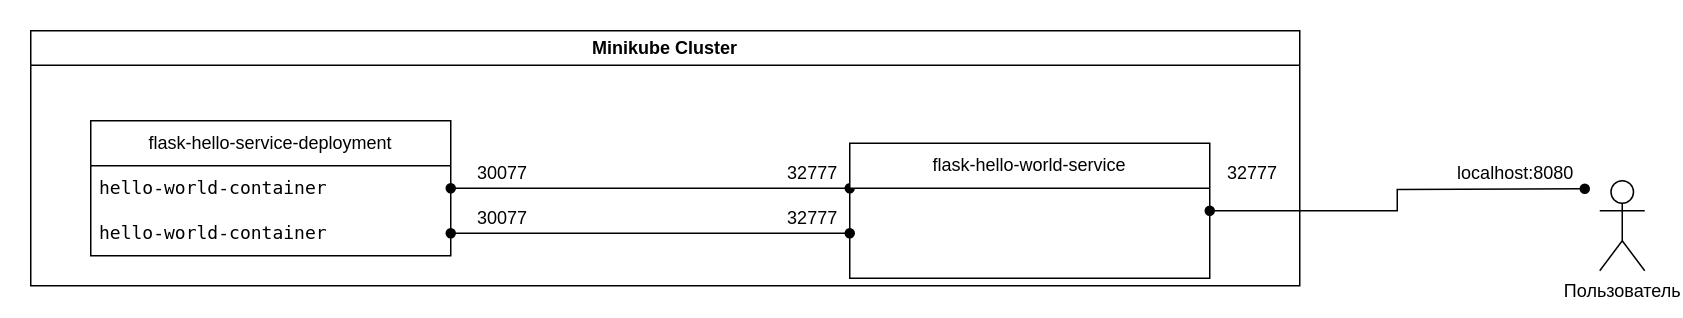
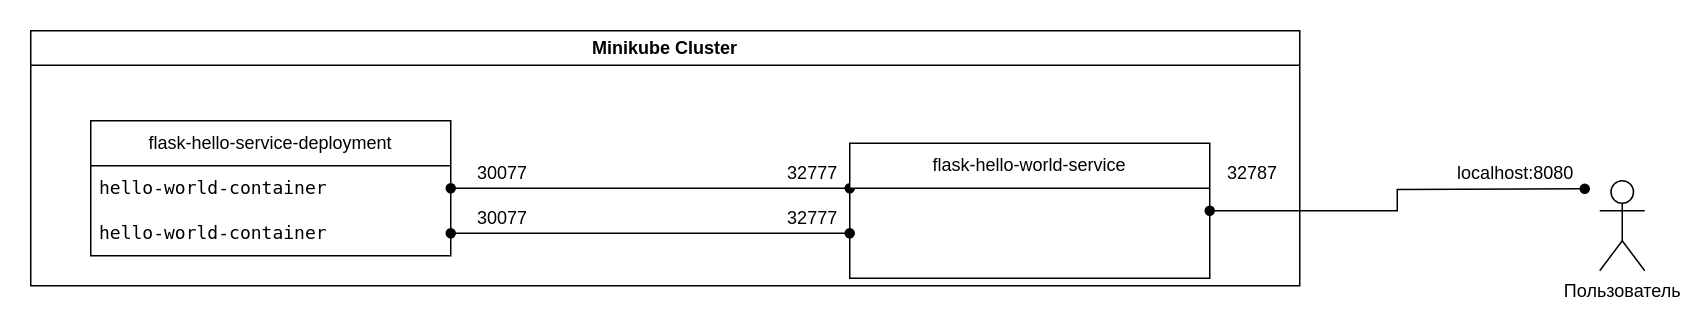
node "32777 localhost:8080": label "32777 localhost:8080" -> "32787 localhost:8080"
